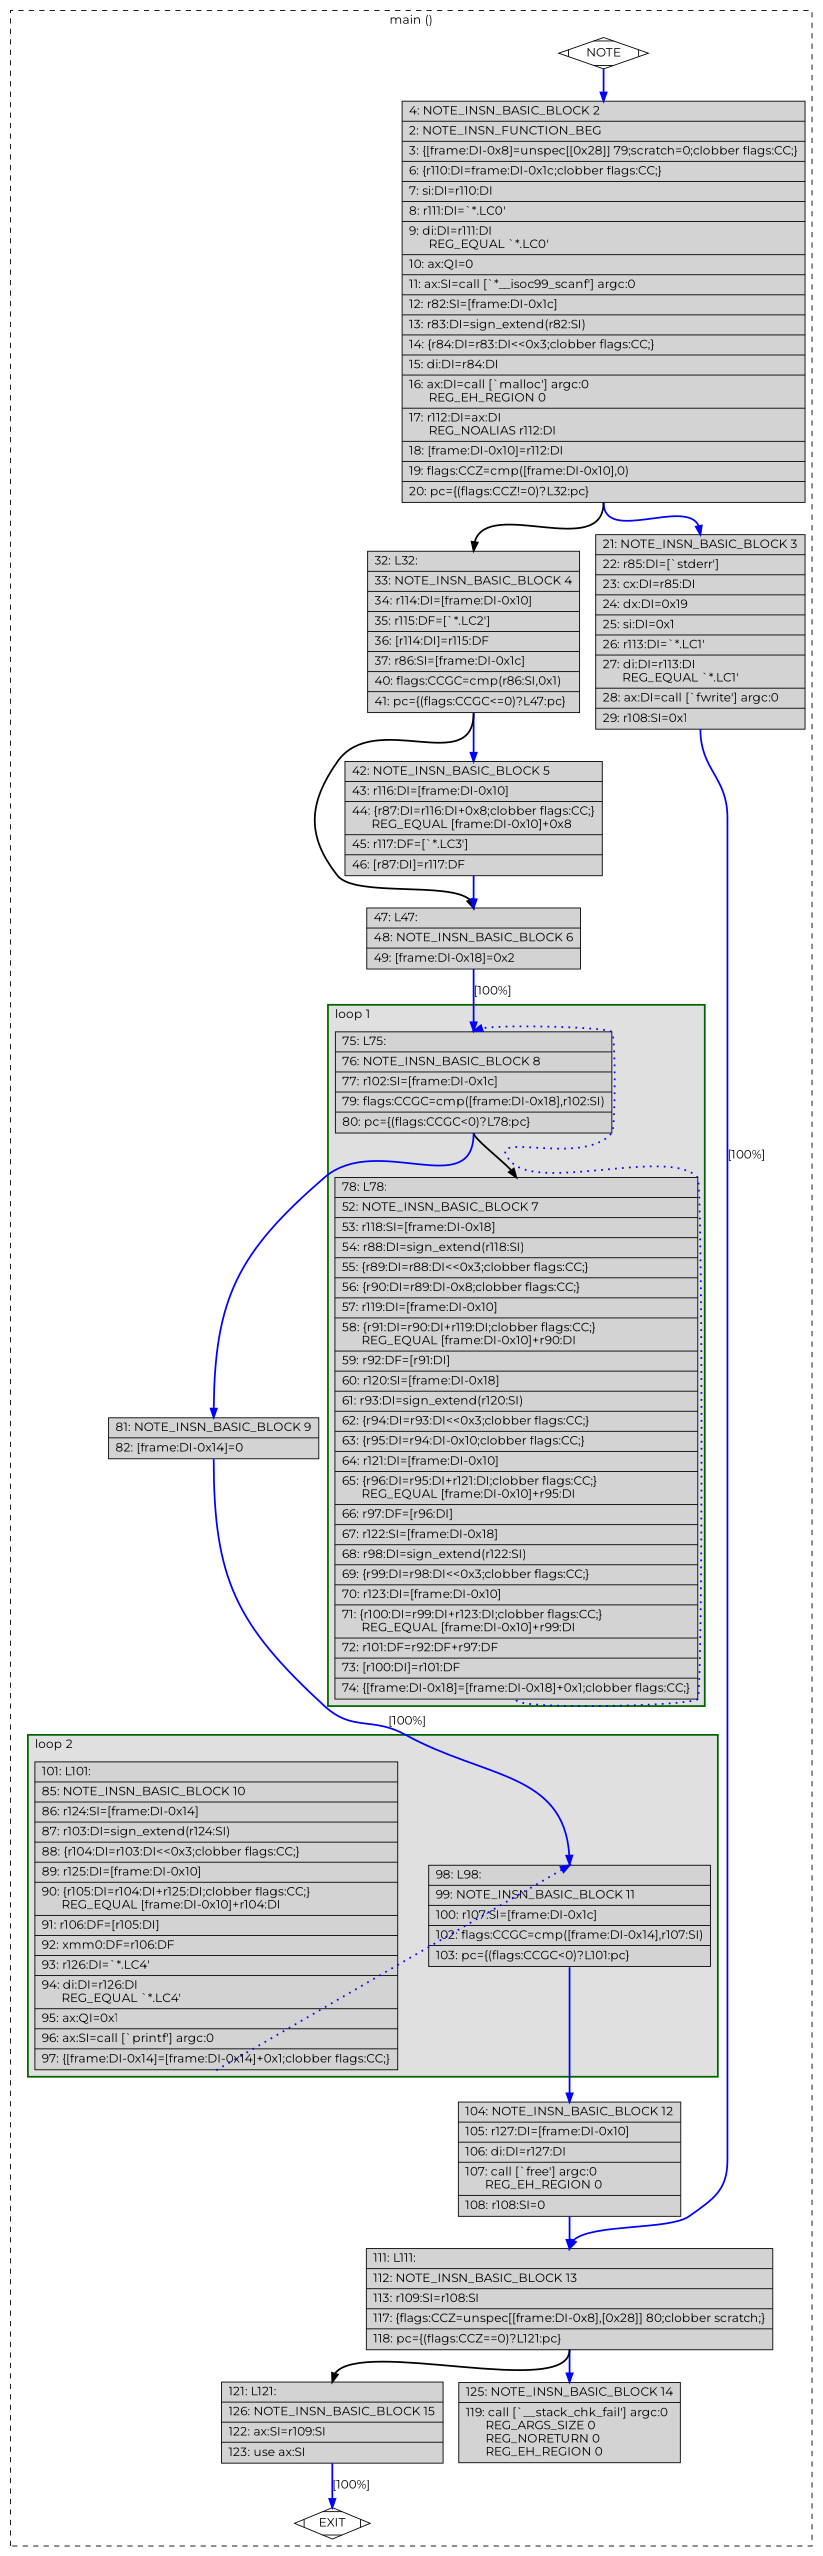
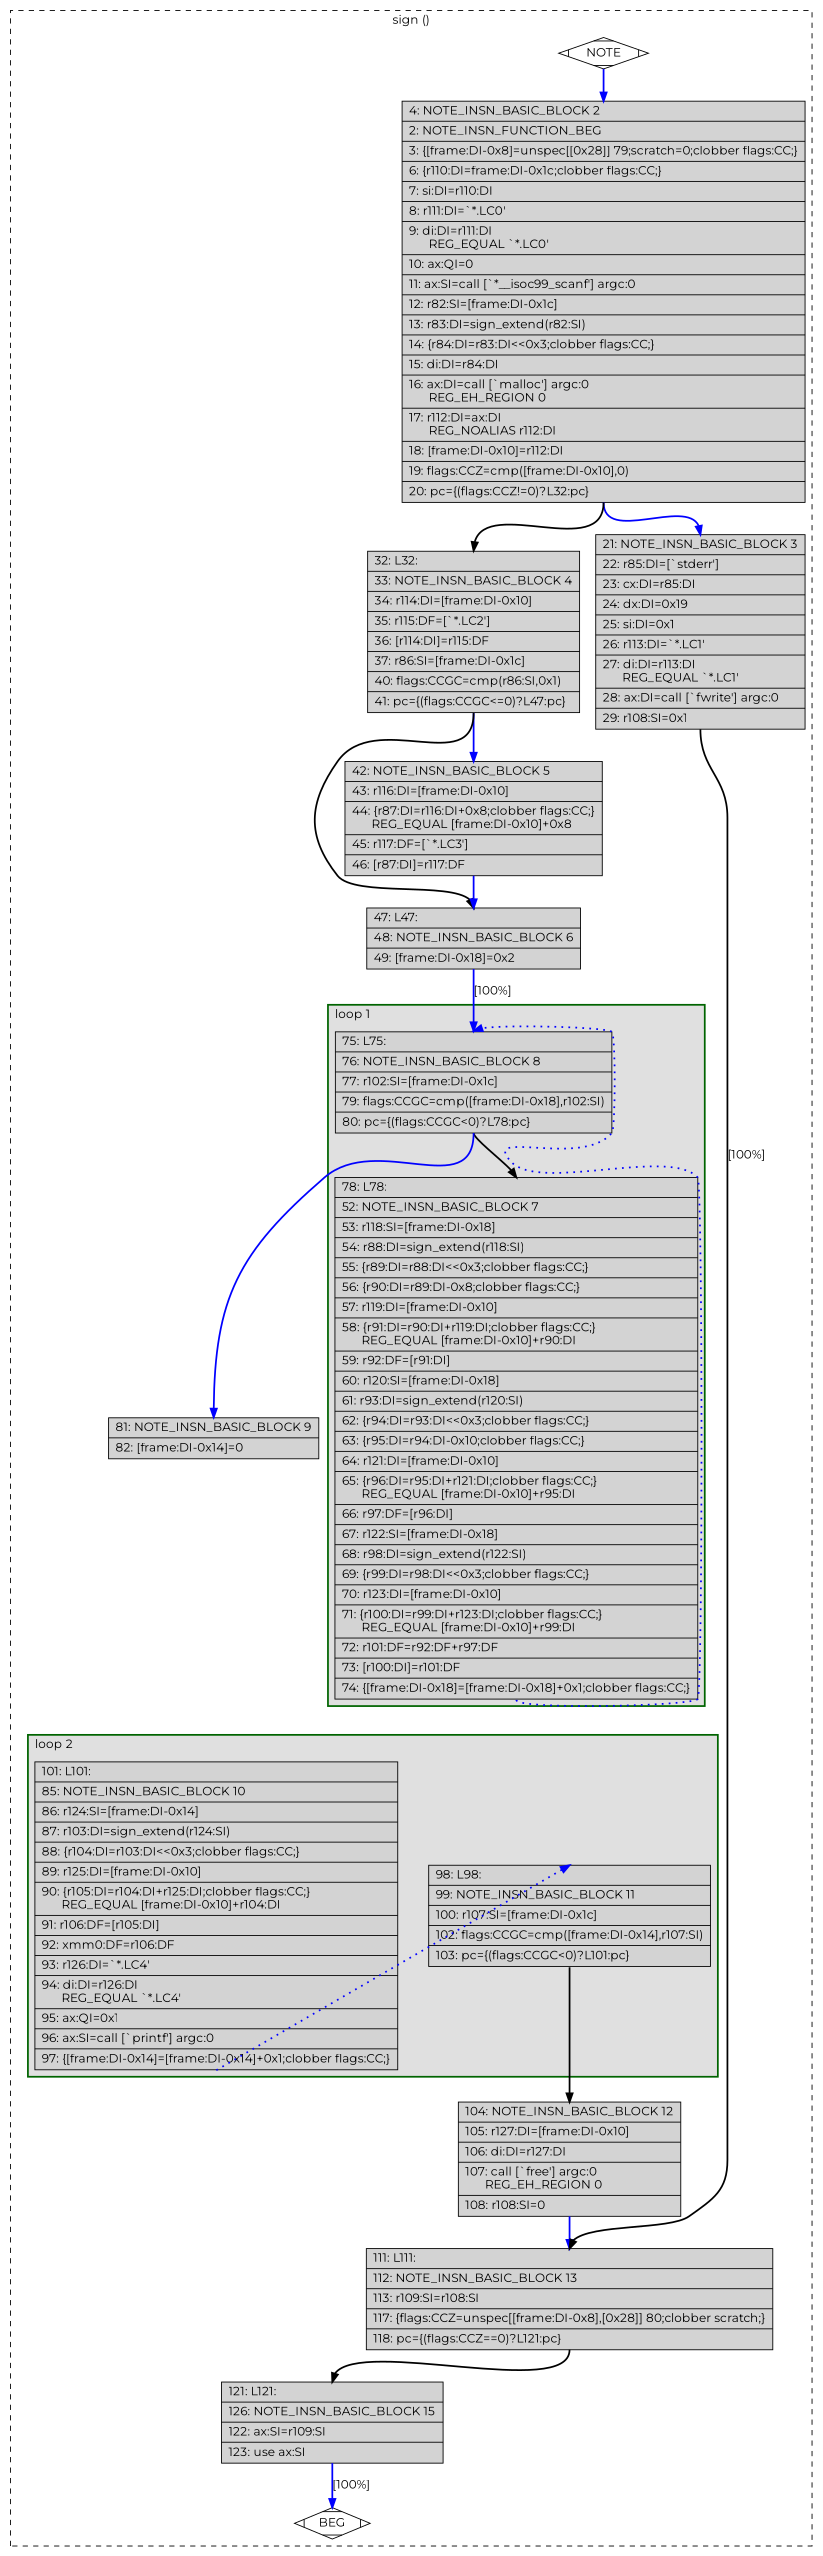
cluster "main ()": label "main ()" -> "sign ()"
edge "21: NOTE_INSN_BASIC_BLOCK 3" -> "111: L111:": color blue -> black
edge "81: NOTE_INSN_BASIC_BLOCK 9" -> "98: L98:": removed, label "[100%]"
edge "98: L98:" -> "104: NOTE_INSN_BASIC_BLOCK 12": color blue -> black
node "125: NOTE_INSN_BASIC_BLOCK 14": removed
node "EXIT": label "EXIT" -> "BEG"
